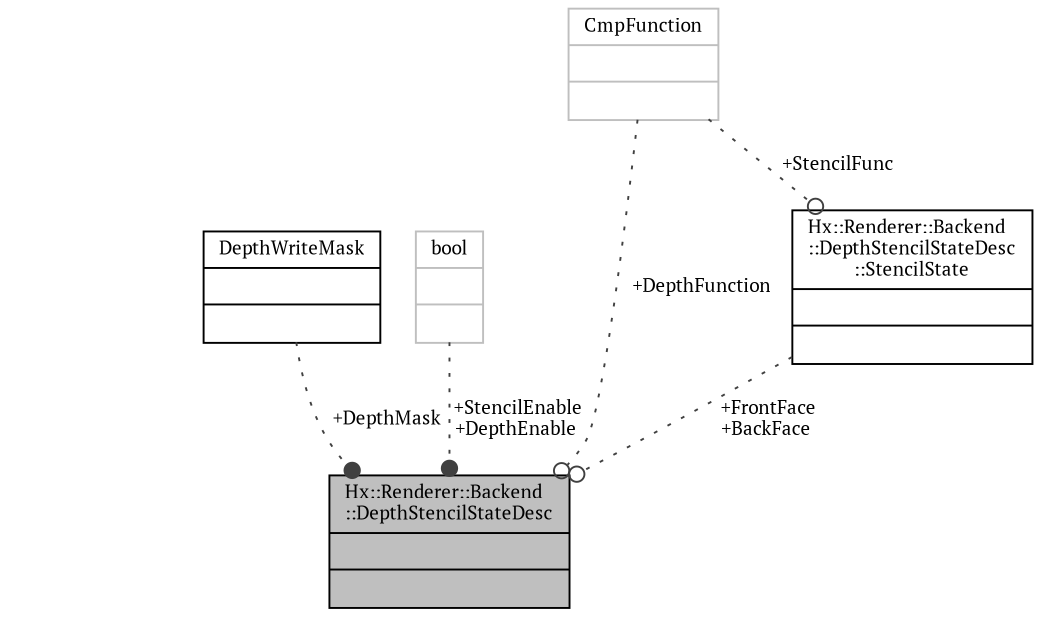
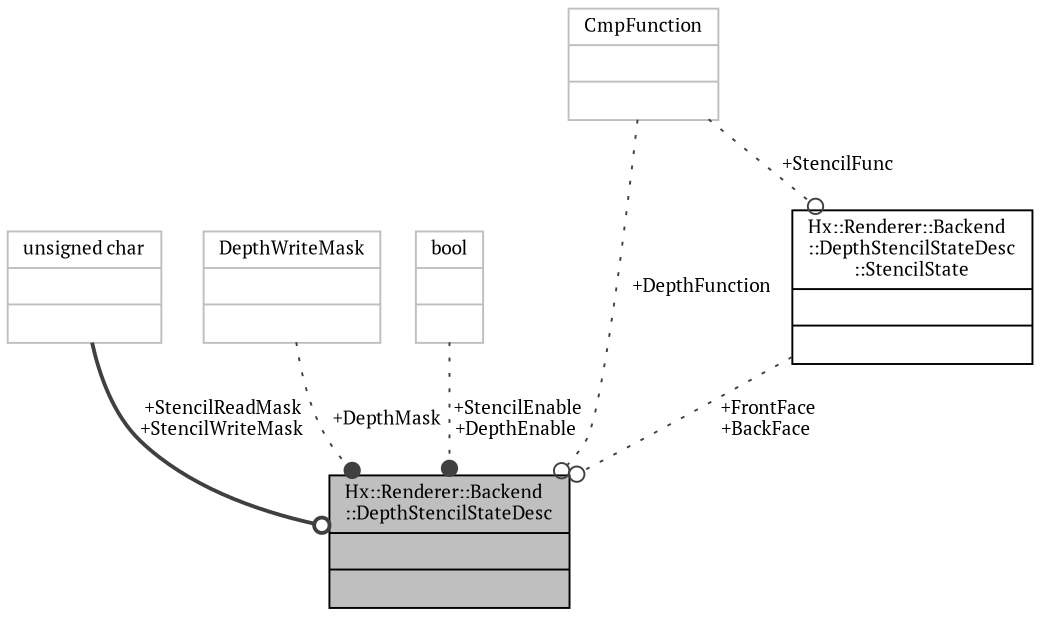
node "unsigned char": added
node "DepthWriteMask": color black -> grey75
